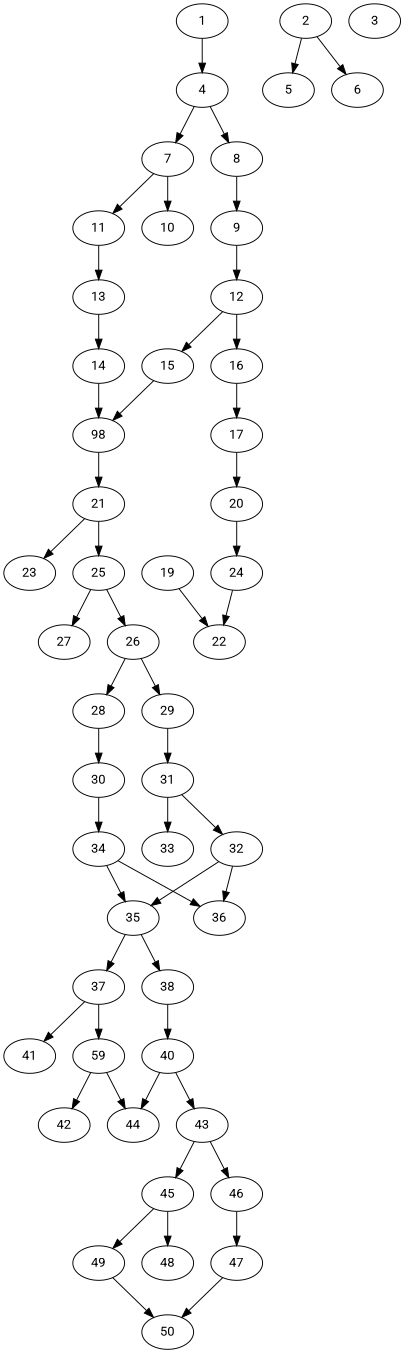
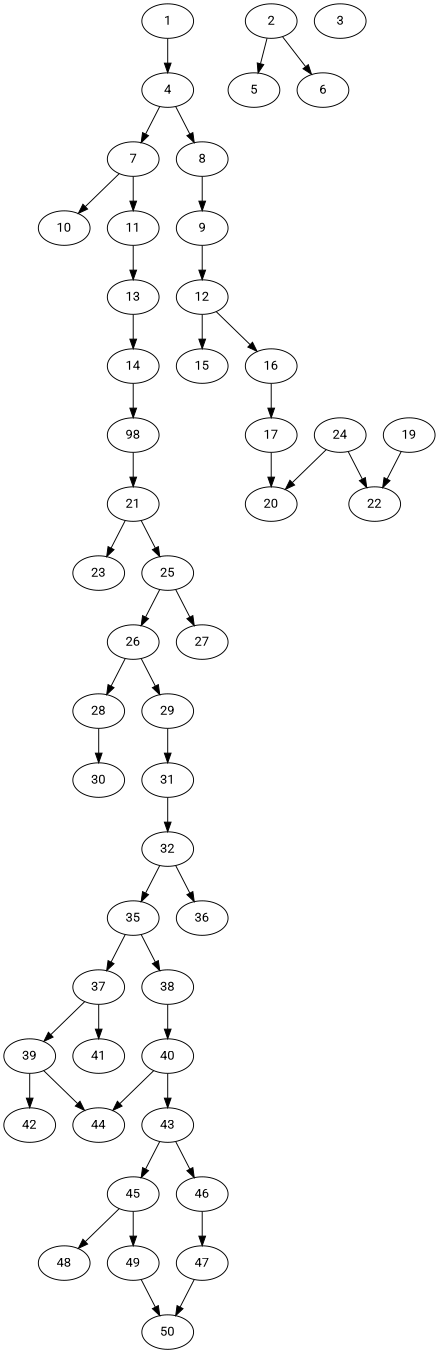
edge "15" -> "98": removed
edge "20" -> "24": reversed
node "34": removed
node "33": removed
node "59": label "59" -> "39"
